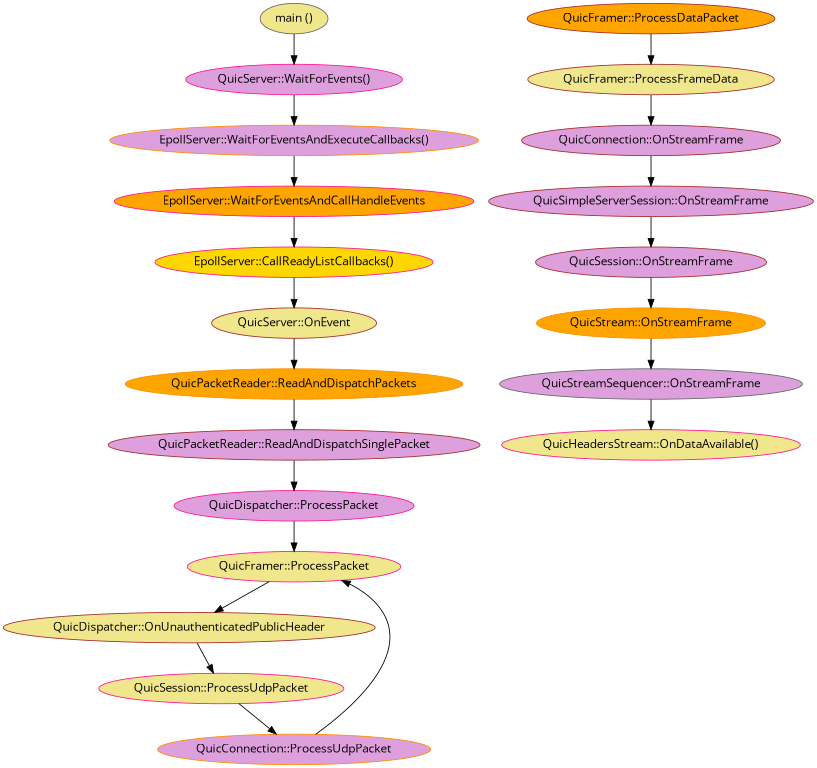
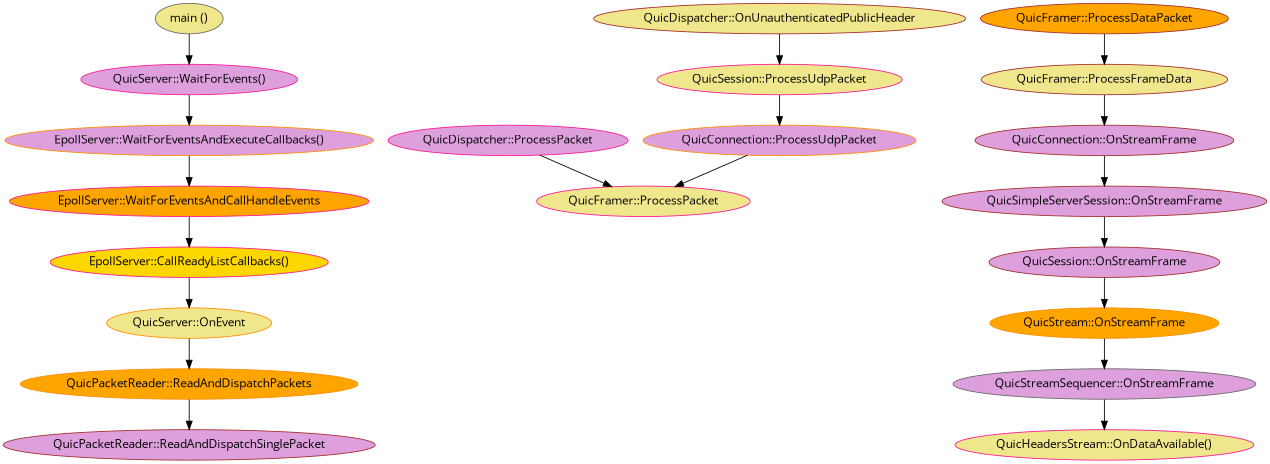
node "QuicServer::OnEvent": color brown -> darkorange
edge "QuicPacketReader::ReadAndDispatchSinglePacket" -> "QuicDispatcher::ProcessPacket": removed
edge "QuicFramer::ProcessPacket" -> "QuicDispatcher::OnUnauthenticatedPublicHeader": removed
